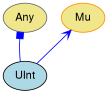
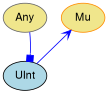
edge "UInt" -> "Any": reversed
